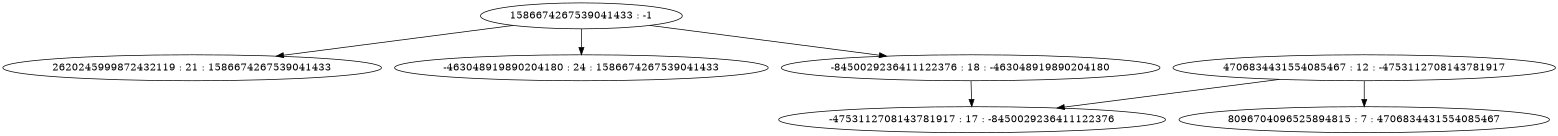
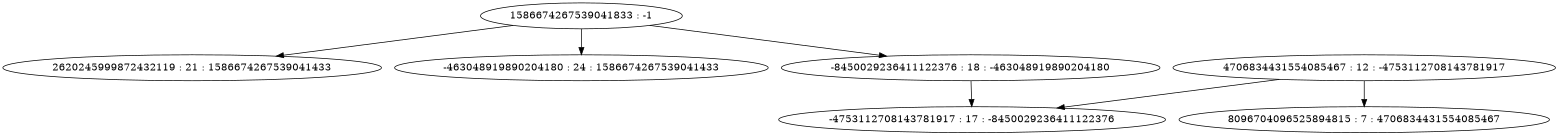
node "1586674267539041433 : -1": label "1586674267539041433 : -1" -> "1586674267539041833 : -1"
